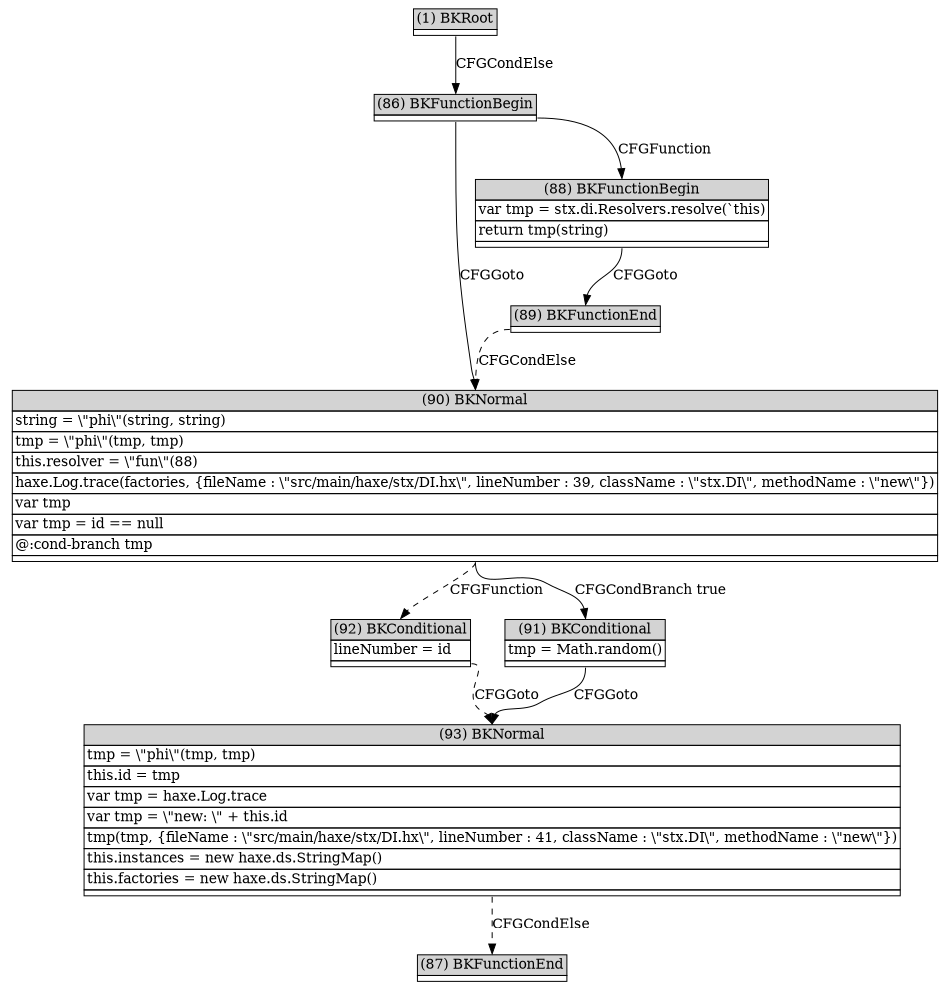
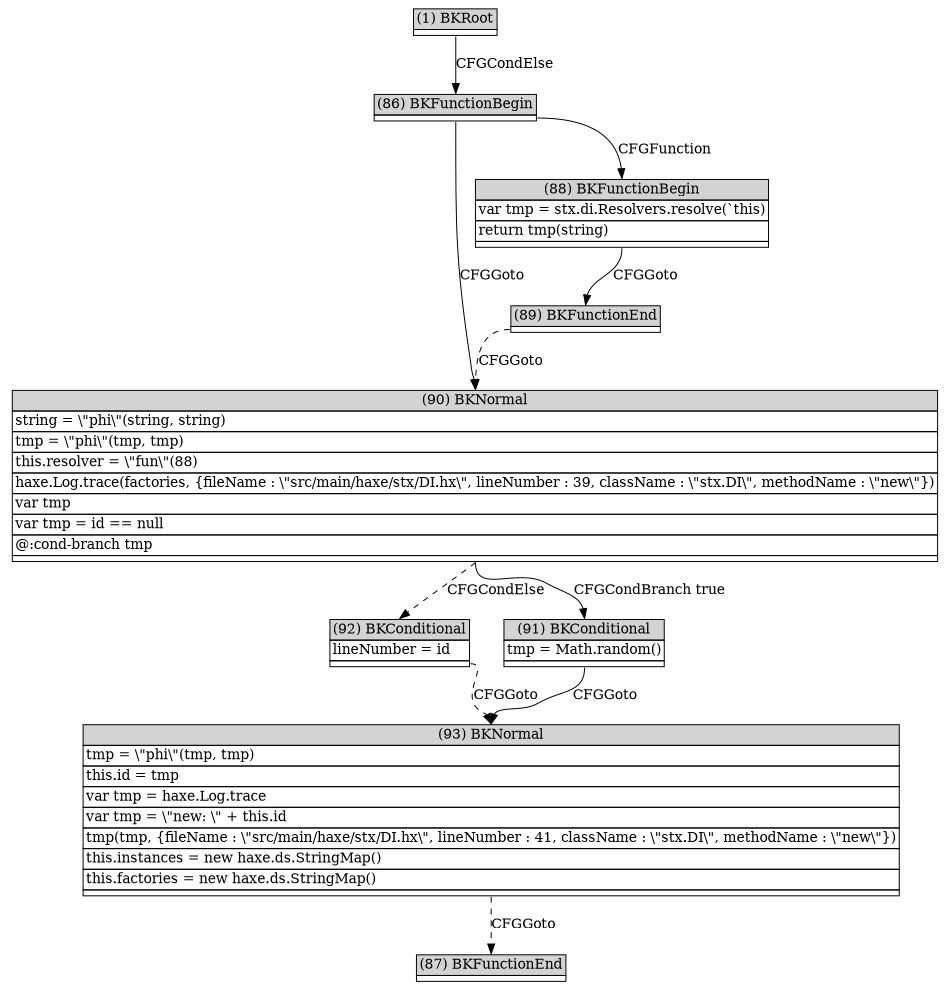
edge "(89) BKFunctionEnd" -> "(90) BKNormal": label "CFGCondElse" -> "CFGGoto"
edge "(90) BKNormal" -> "(92) BKConditional": label "CFGFunction" -> "CFGCondElse"
edge "(93) BKNormal" -> "(87) BKFunctionEnd": label "CFGCondElse" -> "CFGGoto"
